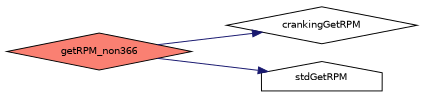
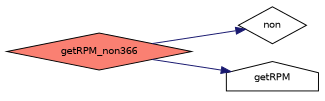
node "crankingGetRPM": label "crankingGetRPM" -> "non"
node "stdGetRPM": label "stdGetRPM" -> "getRPM"
